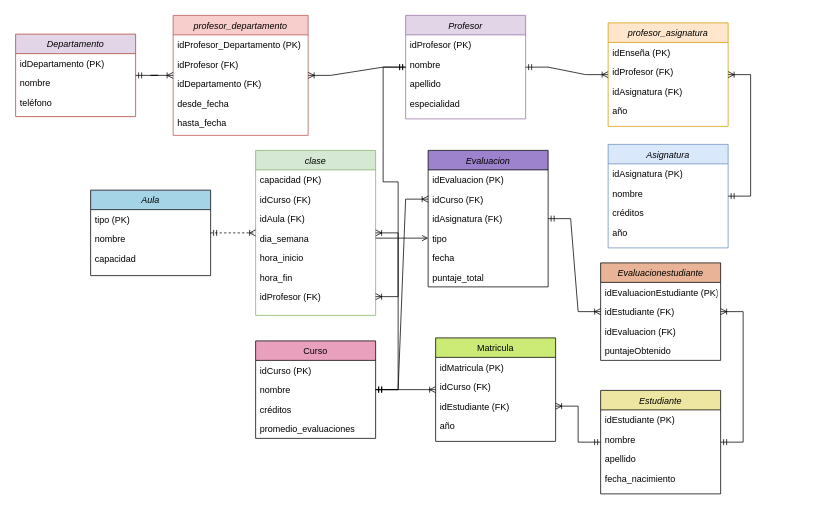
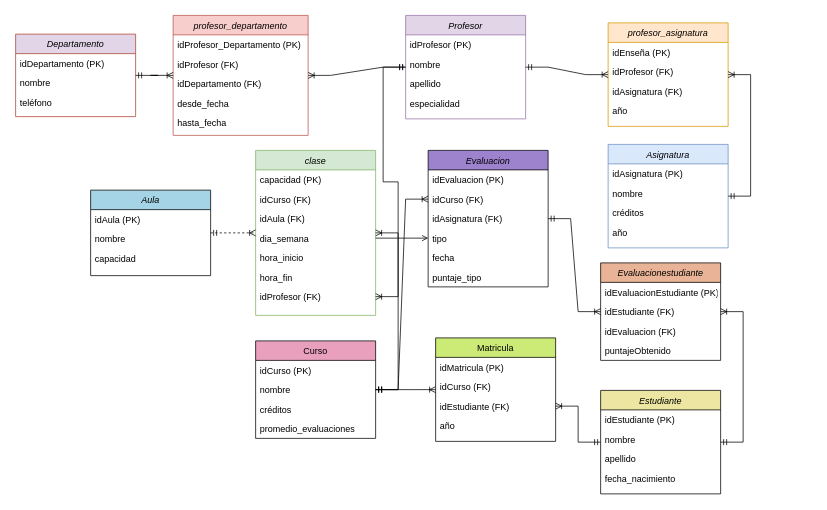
node "tipo (PK)": label "tipo (PK)" -> "idAula (PK)"
node "puntaje_total": label "puntaje_total" -> "puntaje_tipo"
